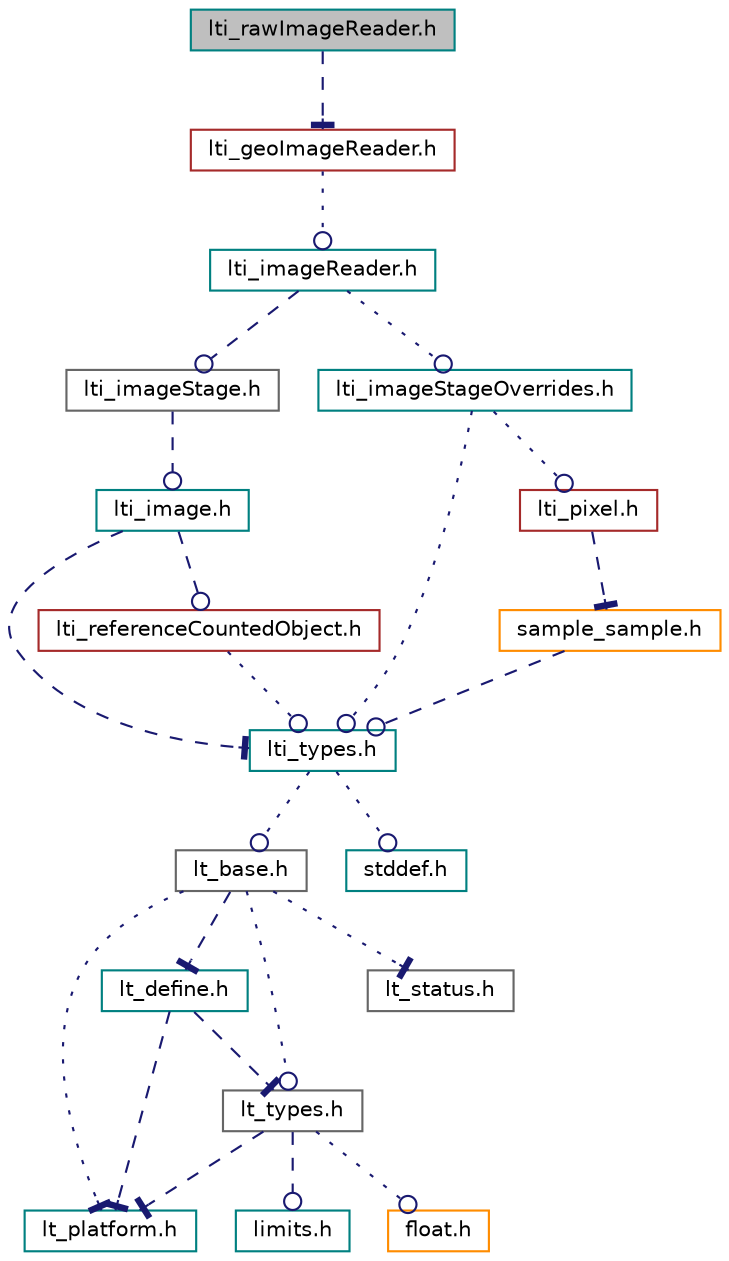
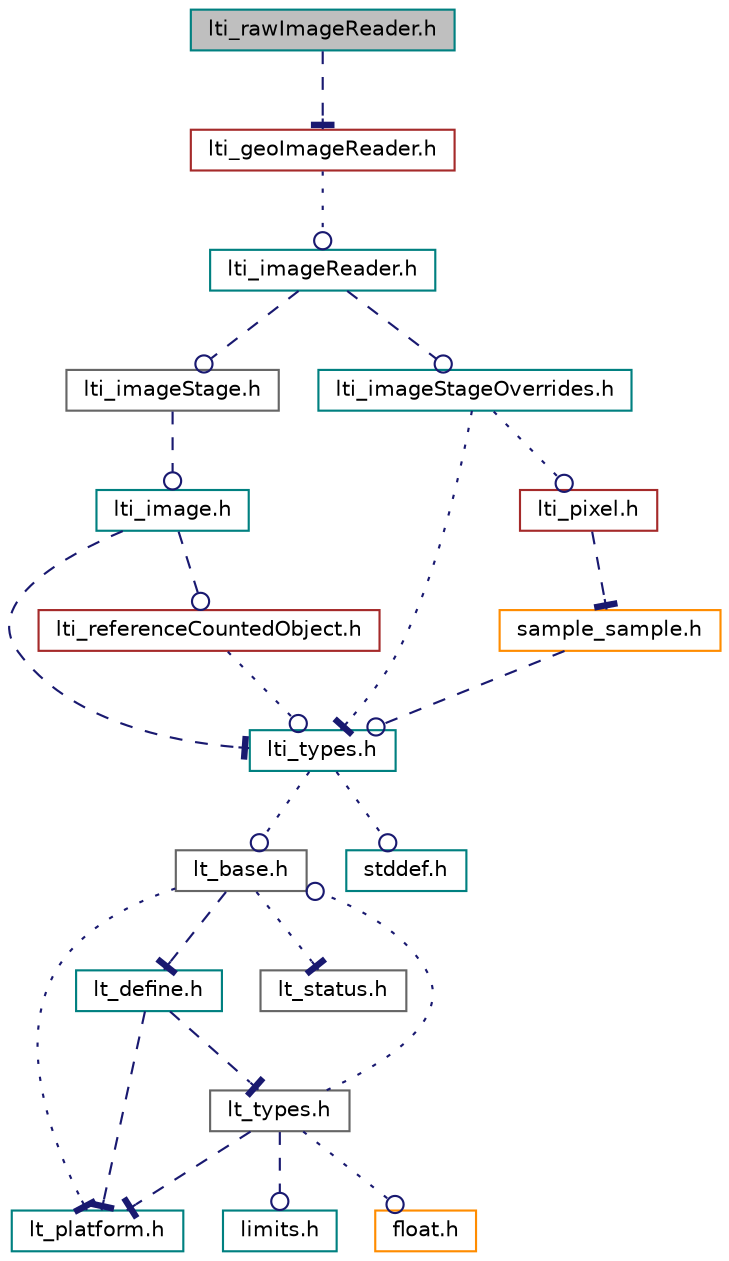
edge "lti_imageReader.h" -> "lti_imageStageOverrides.h": style dotted -> dashed
edge "lti_imageStageOverrides.h" -> "lti_types.h": arrowhead odot -> tee
edge "lt_base.h" -> "lt_types.h": reversed
